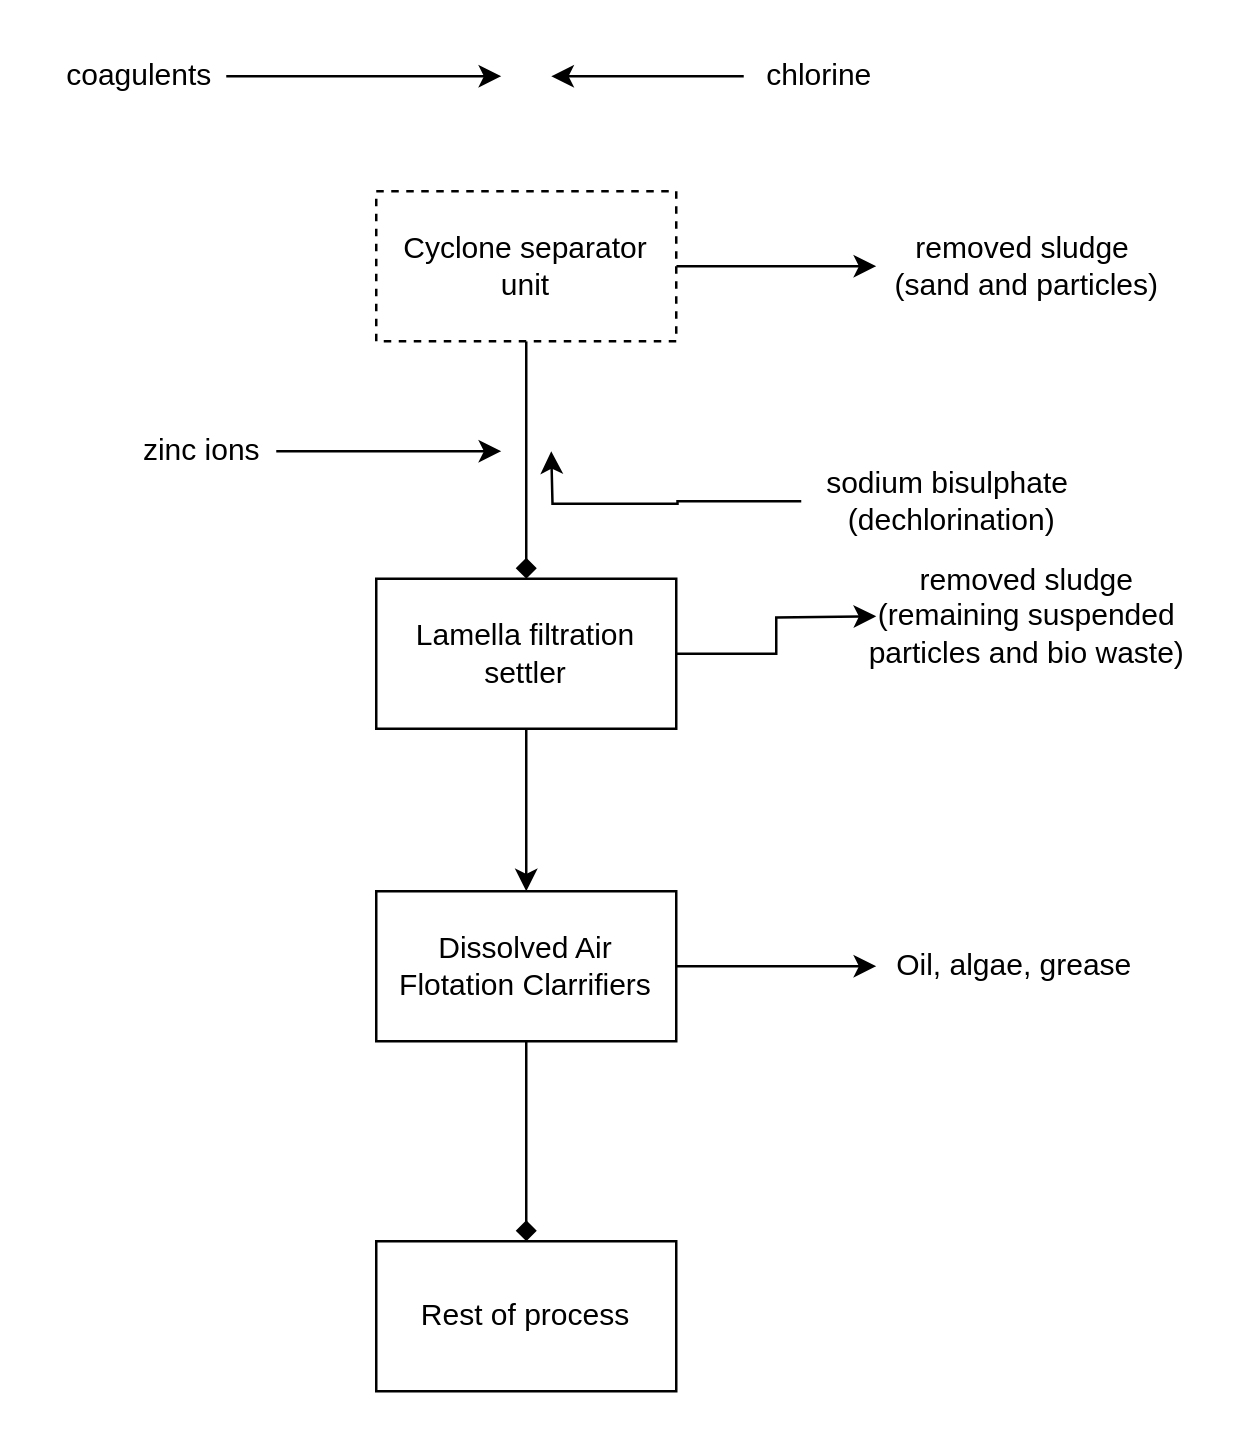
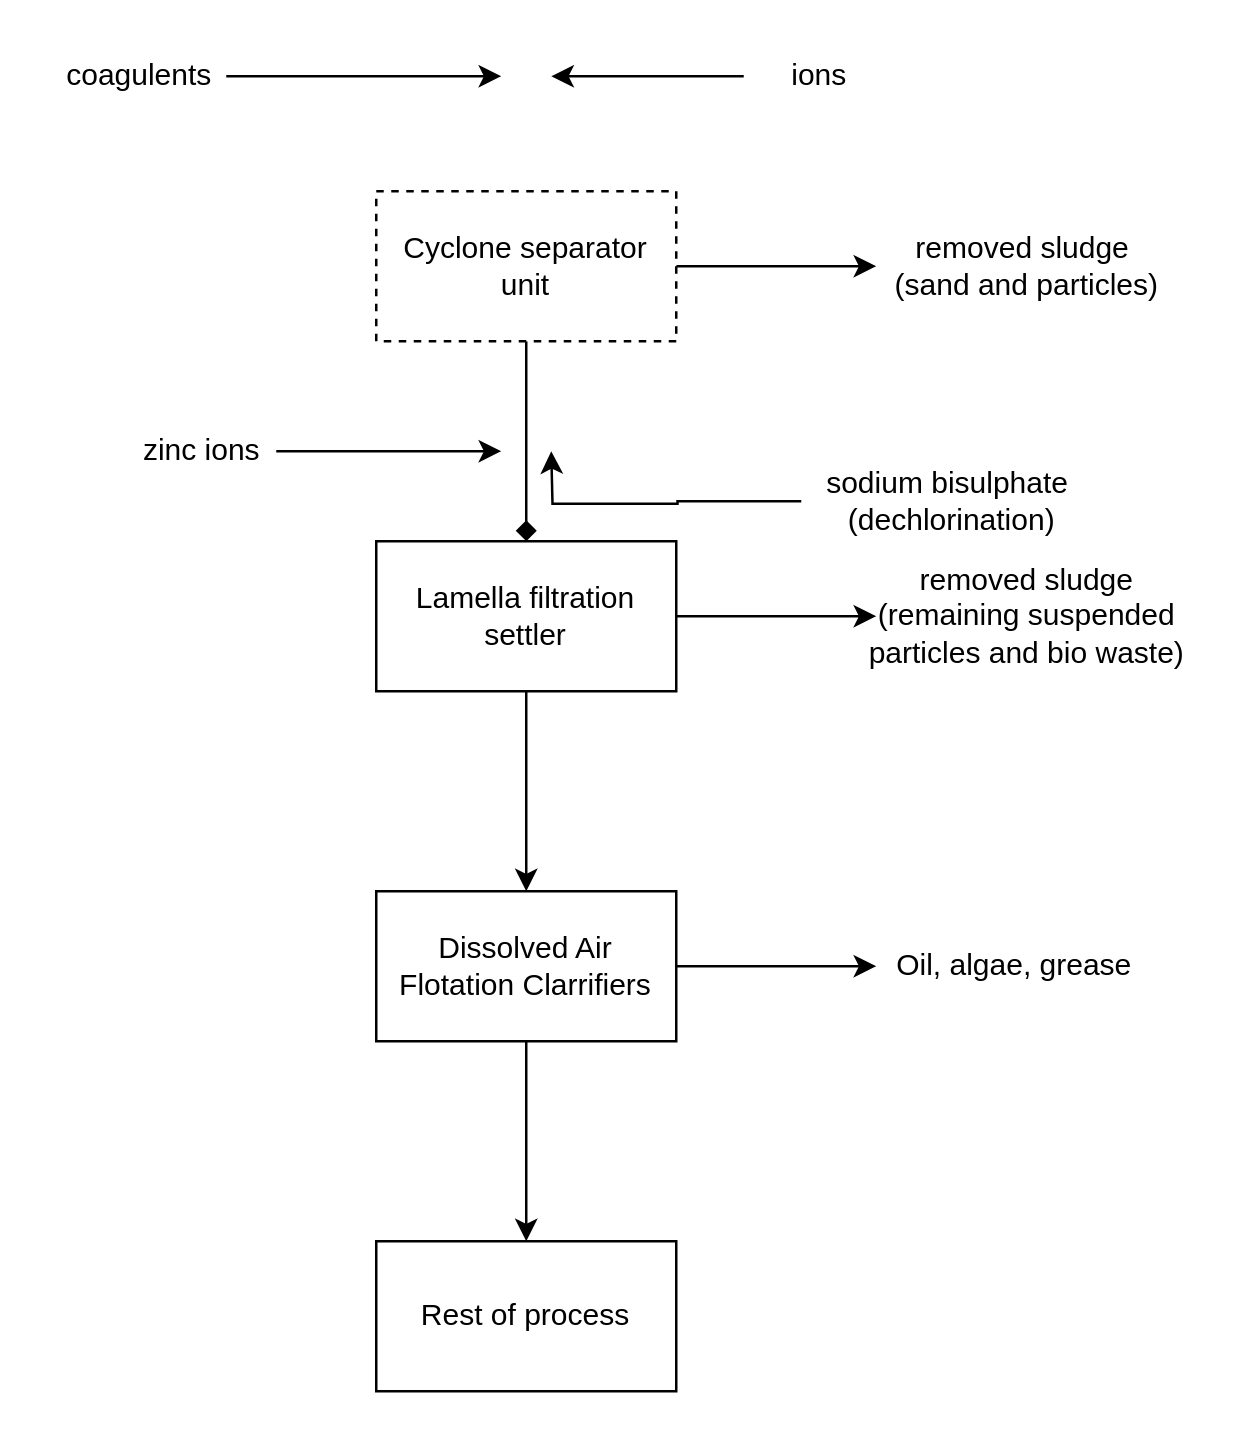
node "chlorine": label "chlorine" -> "ions"
node "Lamella filtration settler": moved (526, 654) -> (526, 616)
edge "Dissolved Air Flotation Clarrifiers" -> "Rest of process": arrowhead diamond -> classic
